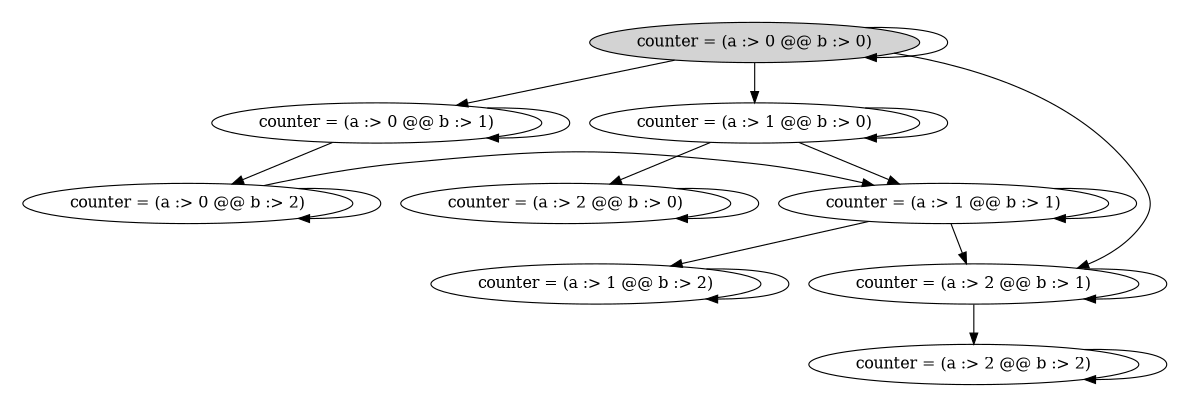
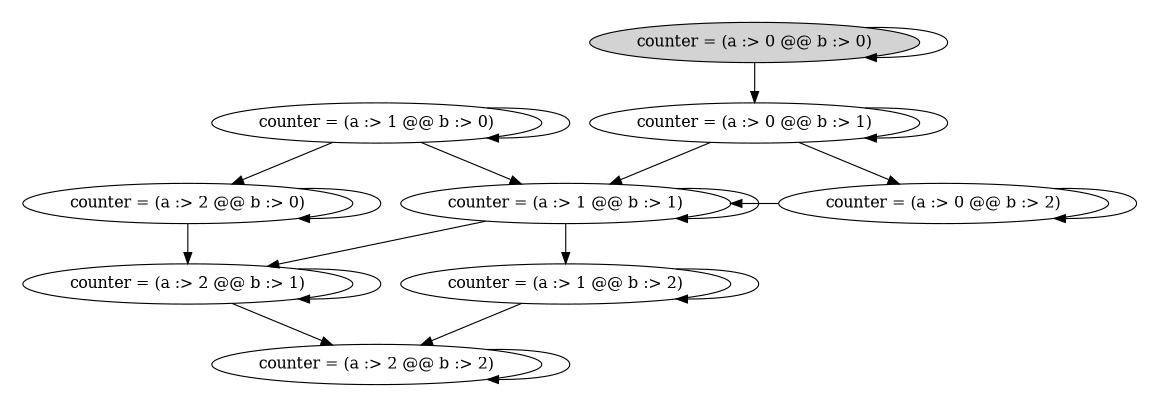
edge "counter = (a :> 0 @@ b :> 0)" -> "counter = (a :> 1 @@ b :> 0)": removed
edge "counter = (a :> 0 @@ b :> 0)" -> "counter = (a :> 2 @@ b :> 1)": now "counter = (a :> 2 @@ b :> 0)" -> "counter = (a :> 2 @@ b :> 1)"
edge "counter = (a :> 0 @@ b :> 1)" -> "counter = (a :> 1 @@ b :> 1)": added
edge "counter = (a :> 1 @@ b :> 2)" -> "counter = (a :> 2 @@ b :> 2)": added
